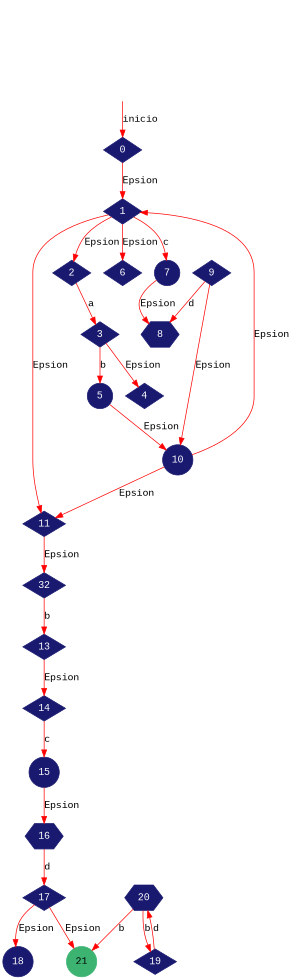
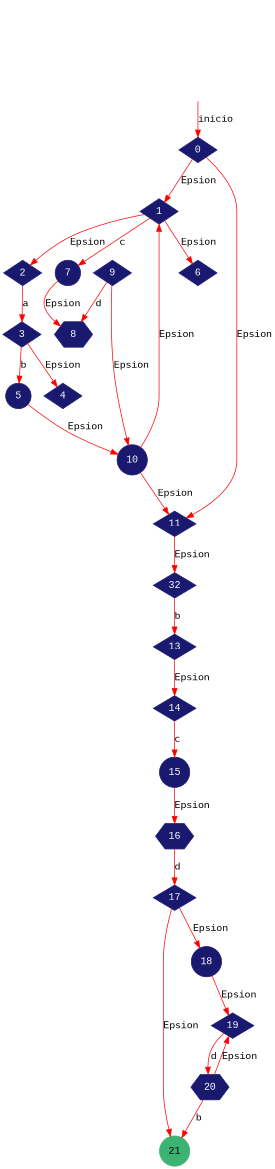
edge "1" -> "11": now "0" -> "11"
edge "20" -> "19": label "b" -> "Epsion"
edge "18" -> "19": added, label "Epsion"
